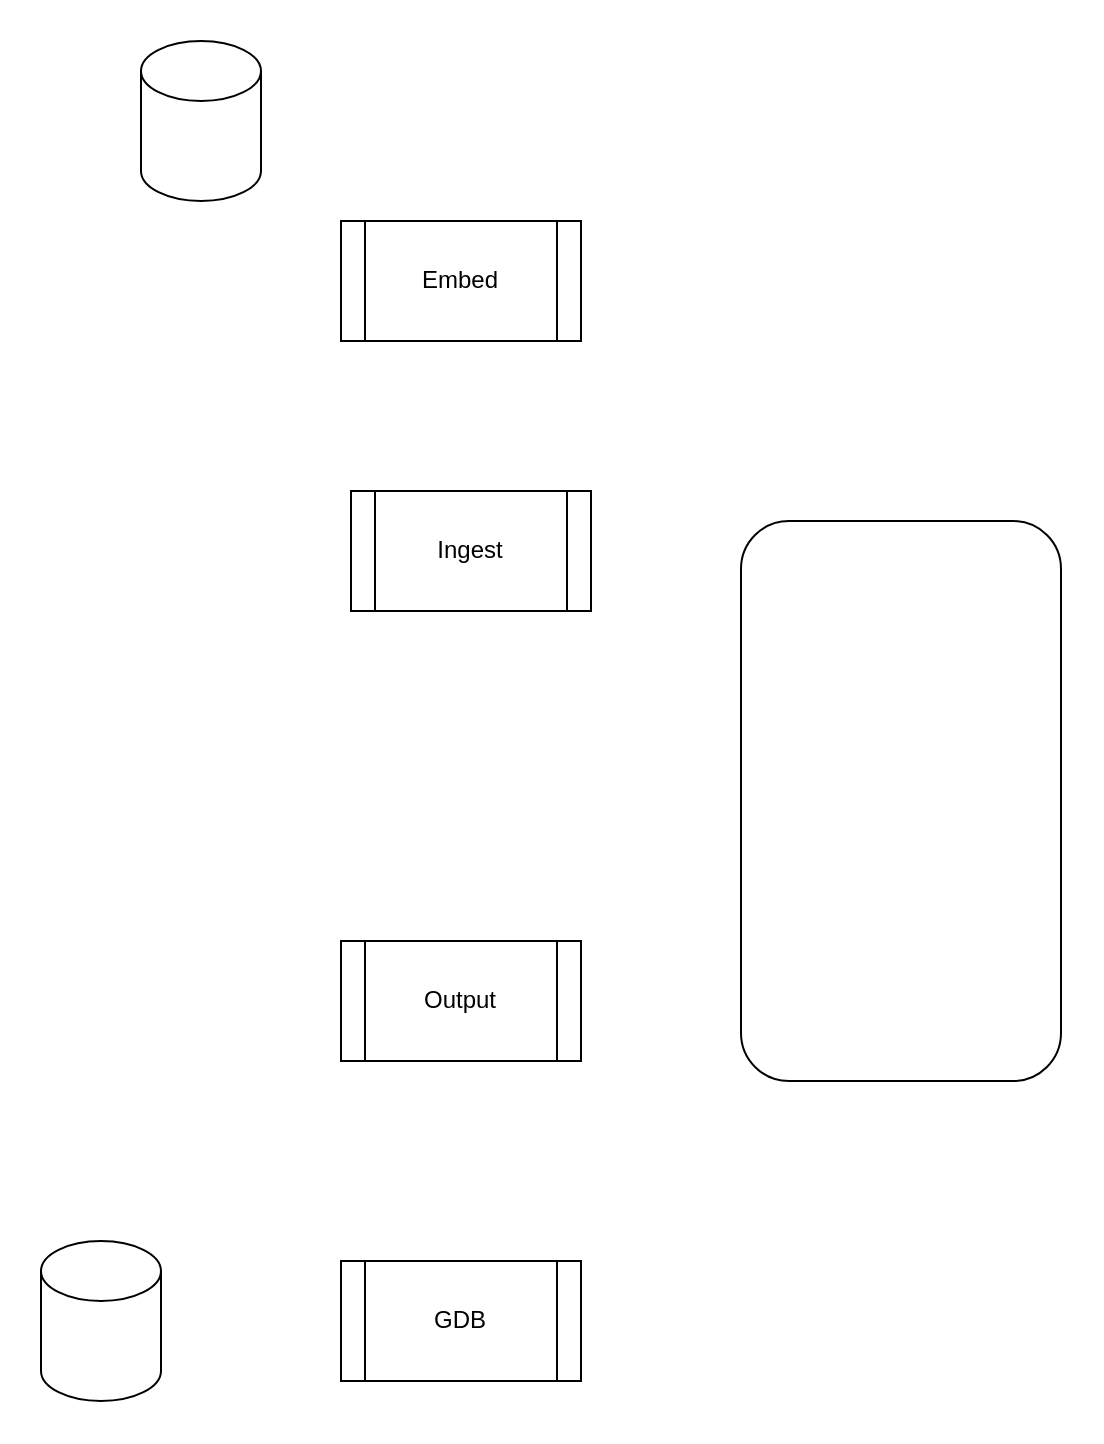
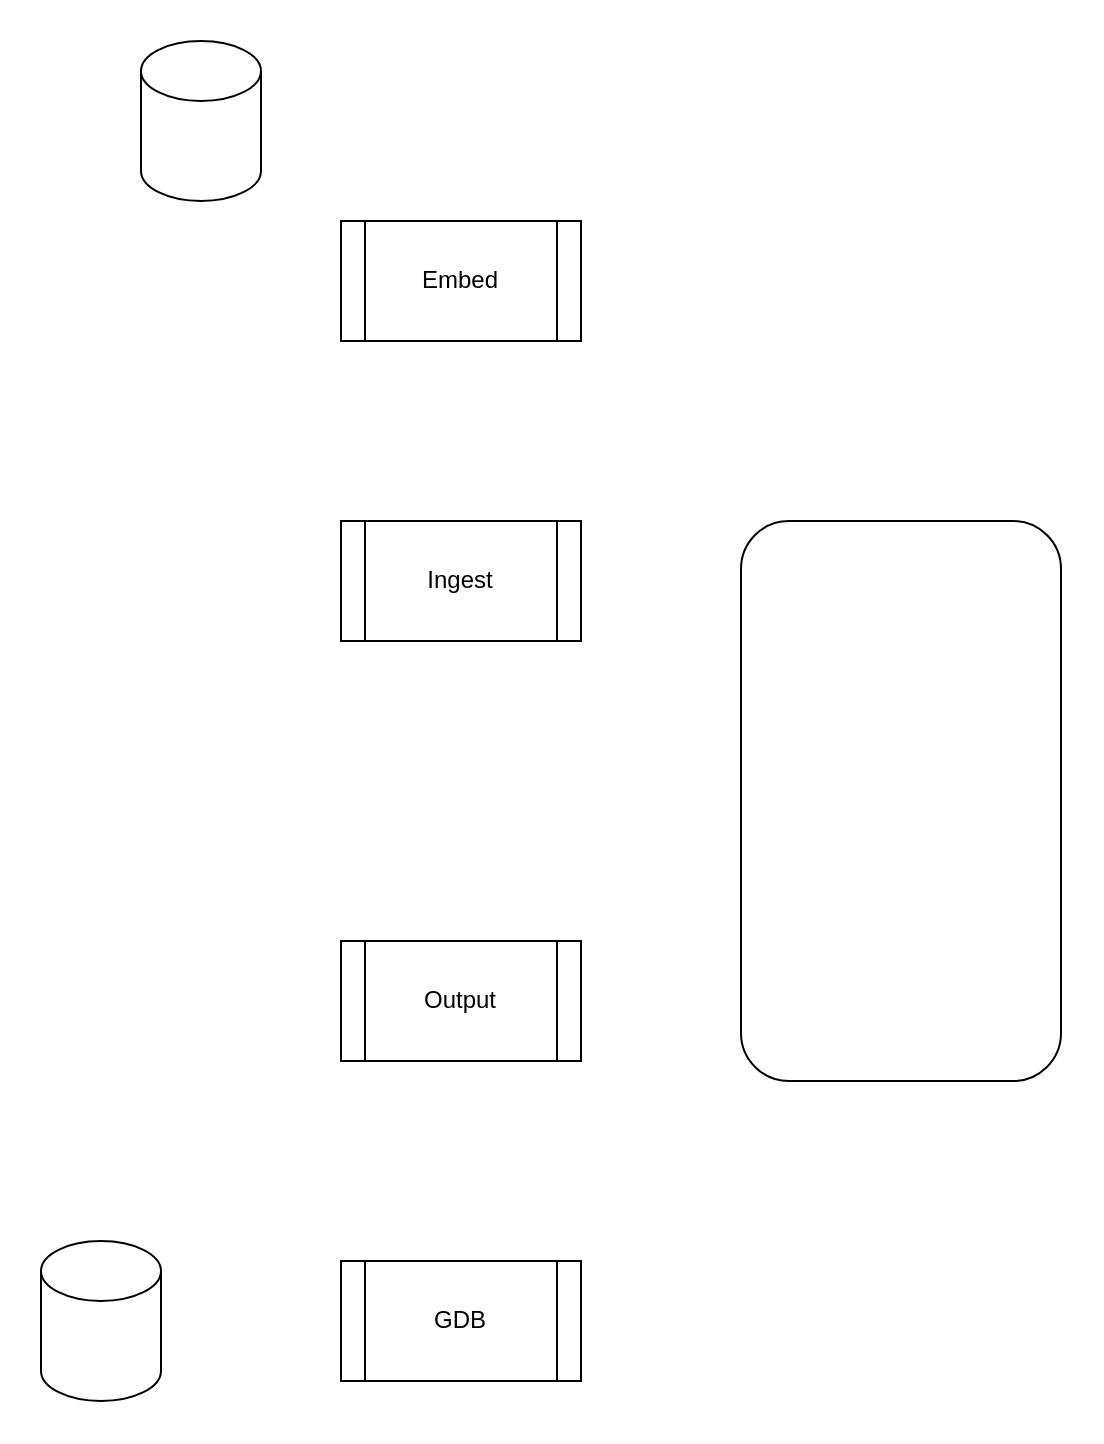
node "Ingest": moved (471, 551) -> (461, 581)
